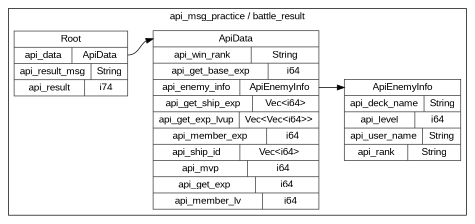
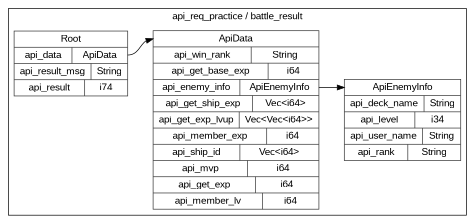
cluster "api_msg_practice / battle_result": label "api_msg_practice / battle_result" -> "api_req_practice / battle_result"
node "ApiEnemyInfo": text "i64" -> "i34"
